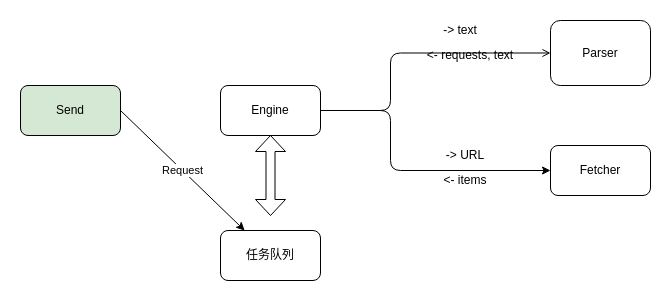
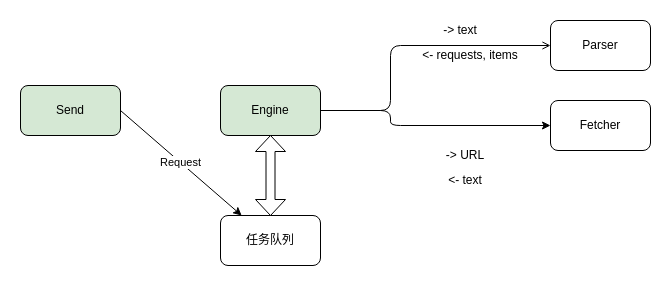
node "Parser": size 100x65 -> 100x50
node "<- requests, text": label "<- requests, text" -> "<- requests, items"
node "Engine": fillcolor #ffffff -> #d5e8d4
node "Fetcher": moved (601, 171) -> (601, 126)
node "<- items": label "<- items" -> "<- text"
node "任务队列": moved (271, 256) -> (271, 241)
